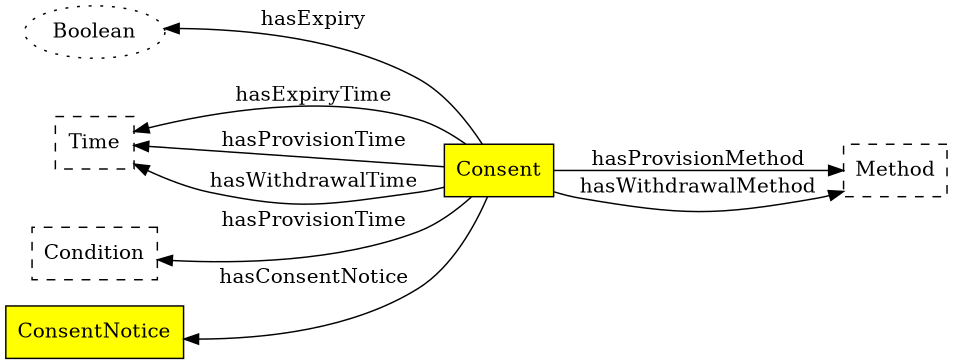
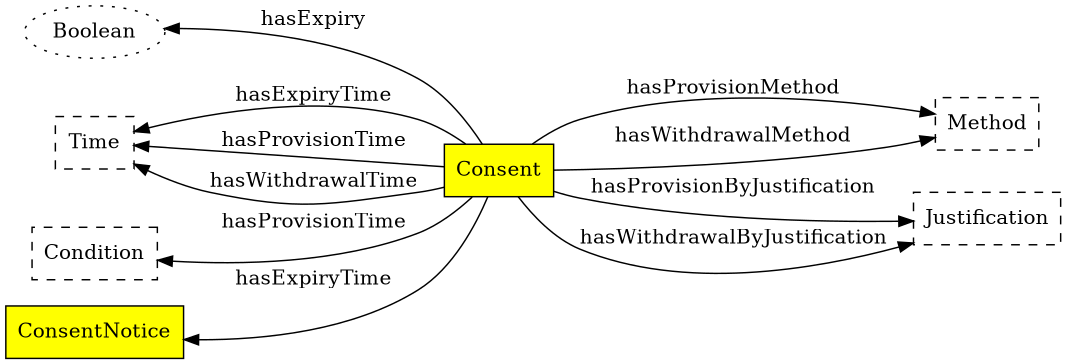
node "Justification": added
edge "Consent" -> "ConsentNotice": label "hasConsentNotice" -> "hasExpiryTime"
